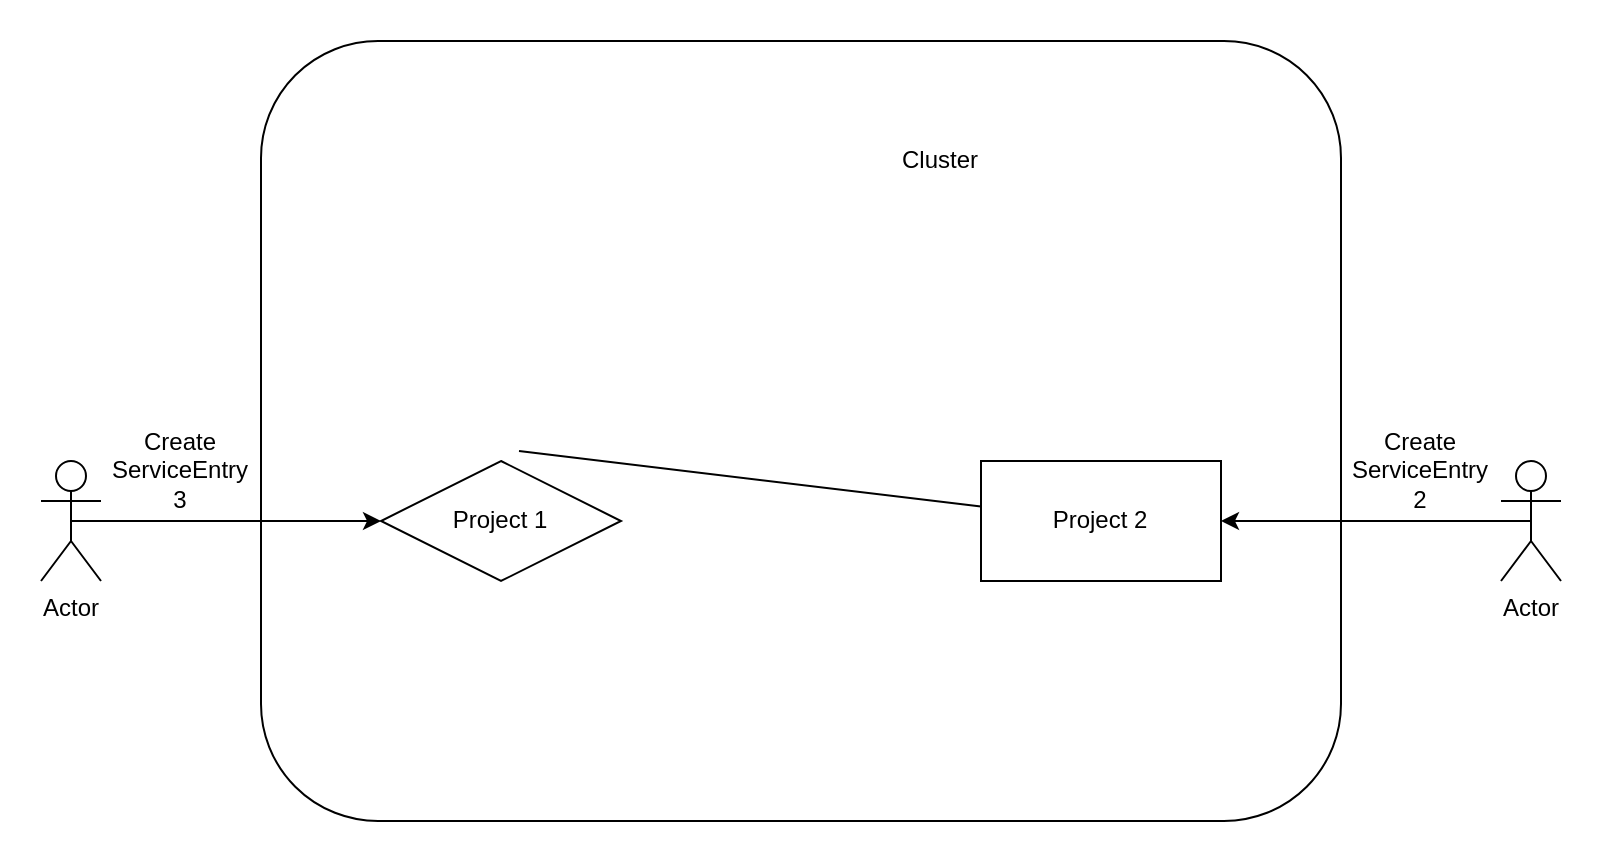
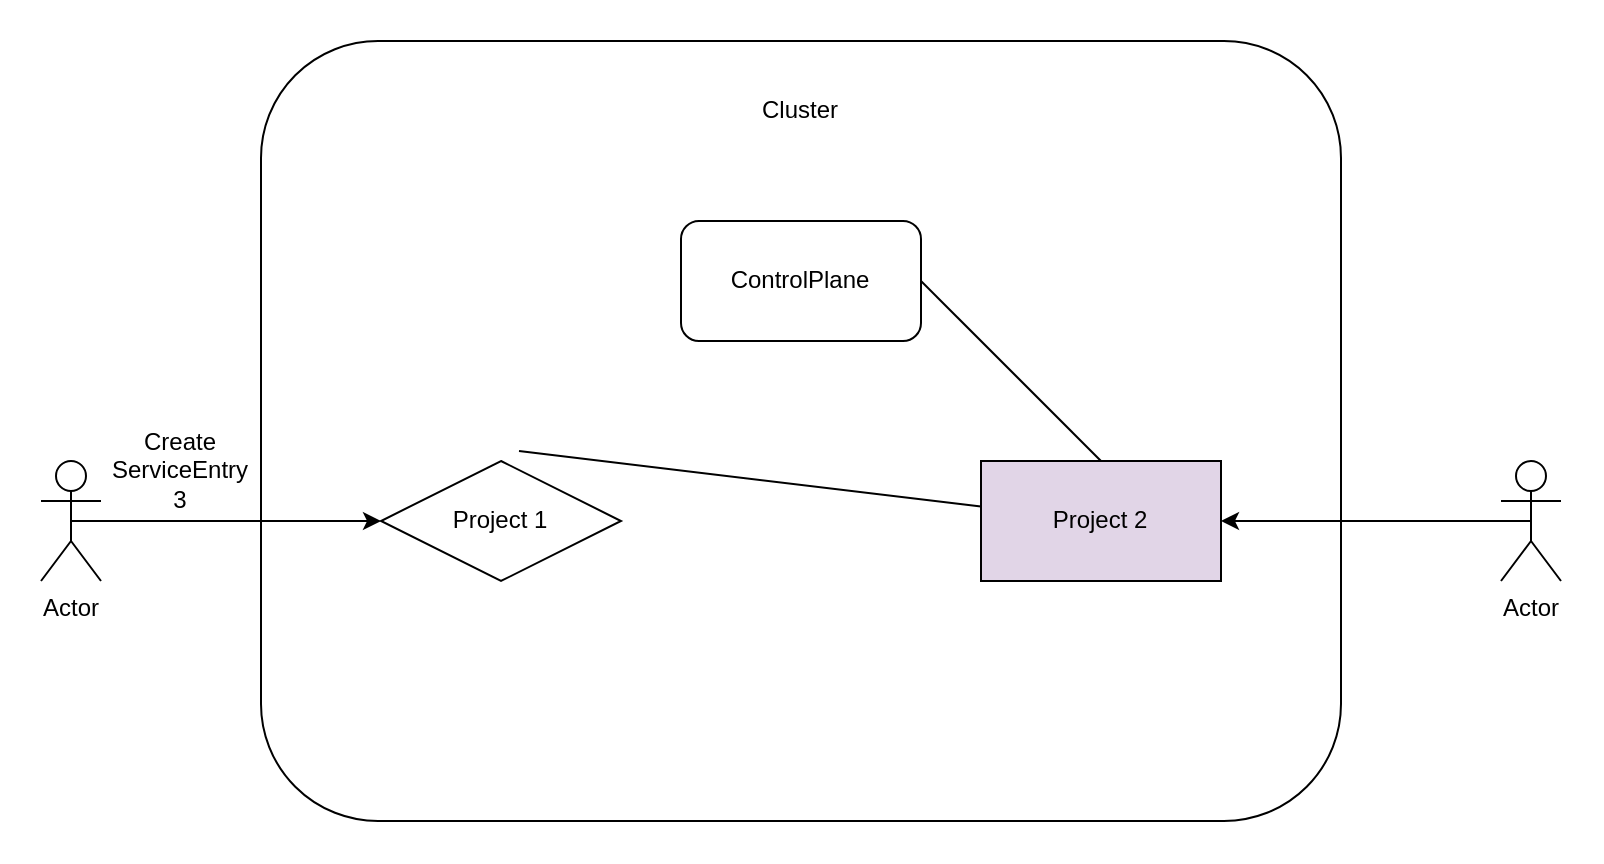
node "Cluster": moved (941, 161) -> (801, 111)
node "ControlPlane": added
edge "ControlPlane" -- "Project 2": added
node "Create ServiceEntry 2": removed
node "Project 2": fillcolor #ffffff -> #e1d5e7
